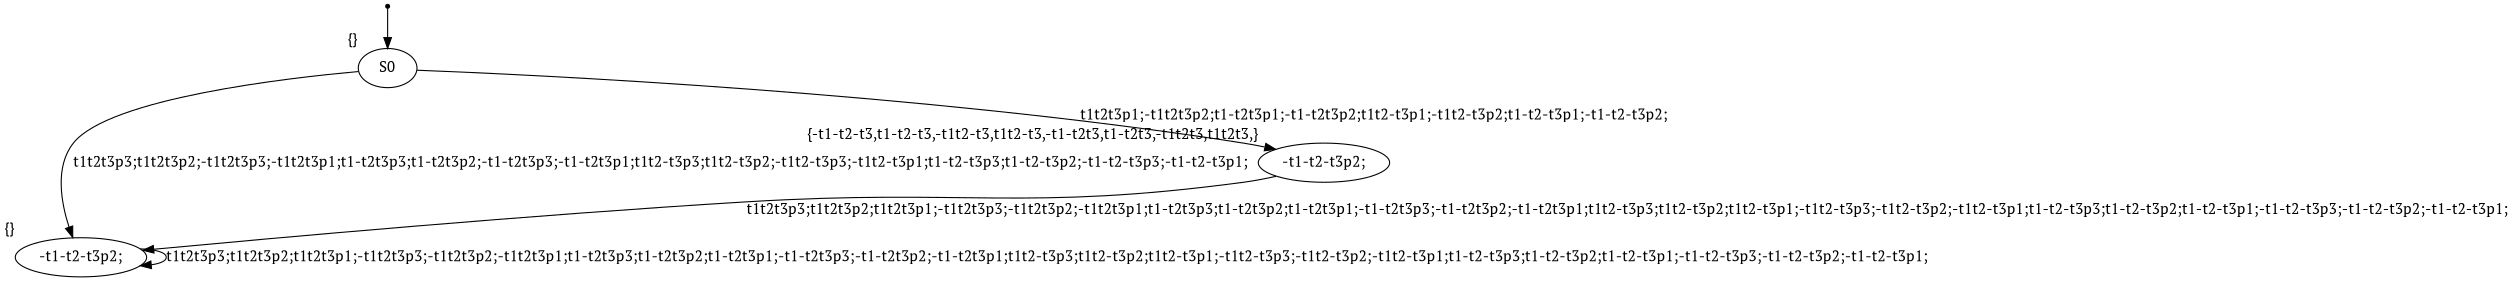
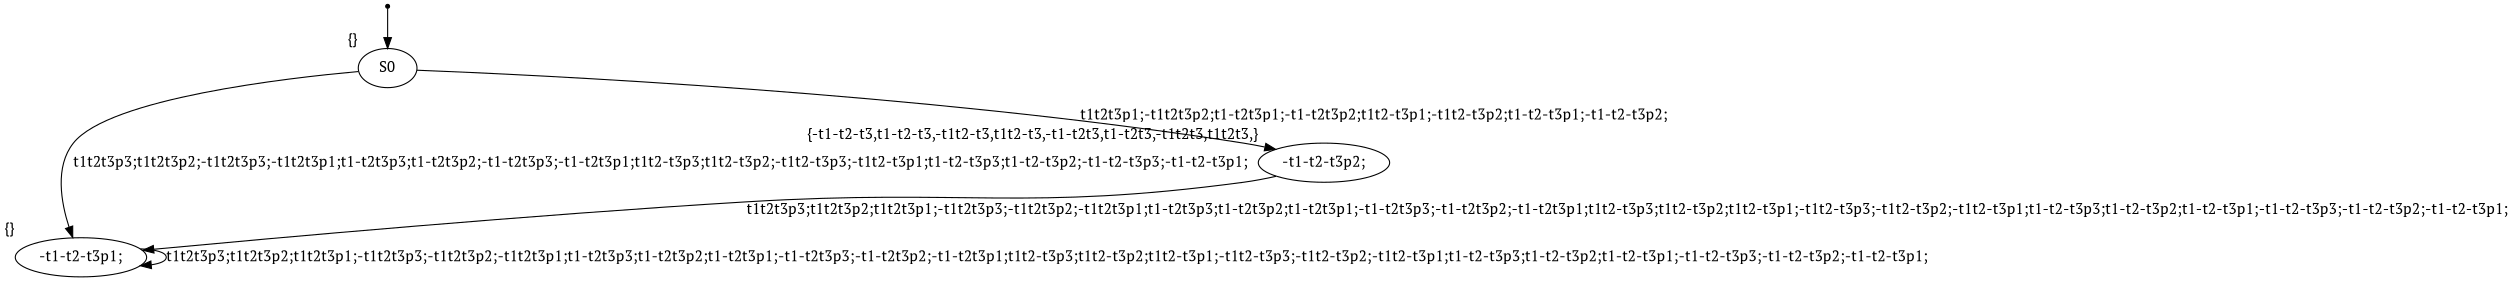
node "-t1-t2-t3p2; {}": label "-t1-t2-t3p2; {}" -> "-t1-t2-t3p1; {}"
